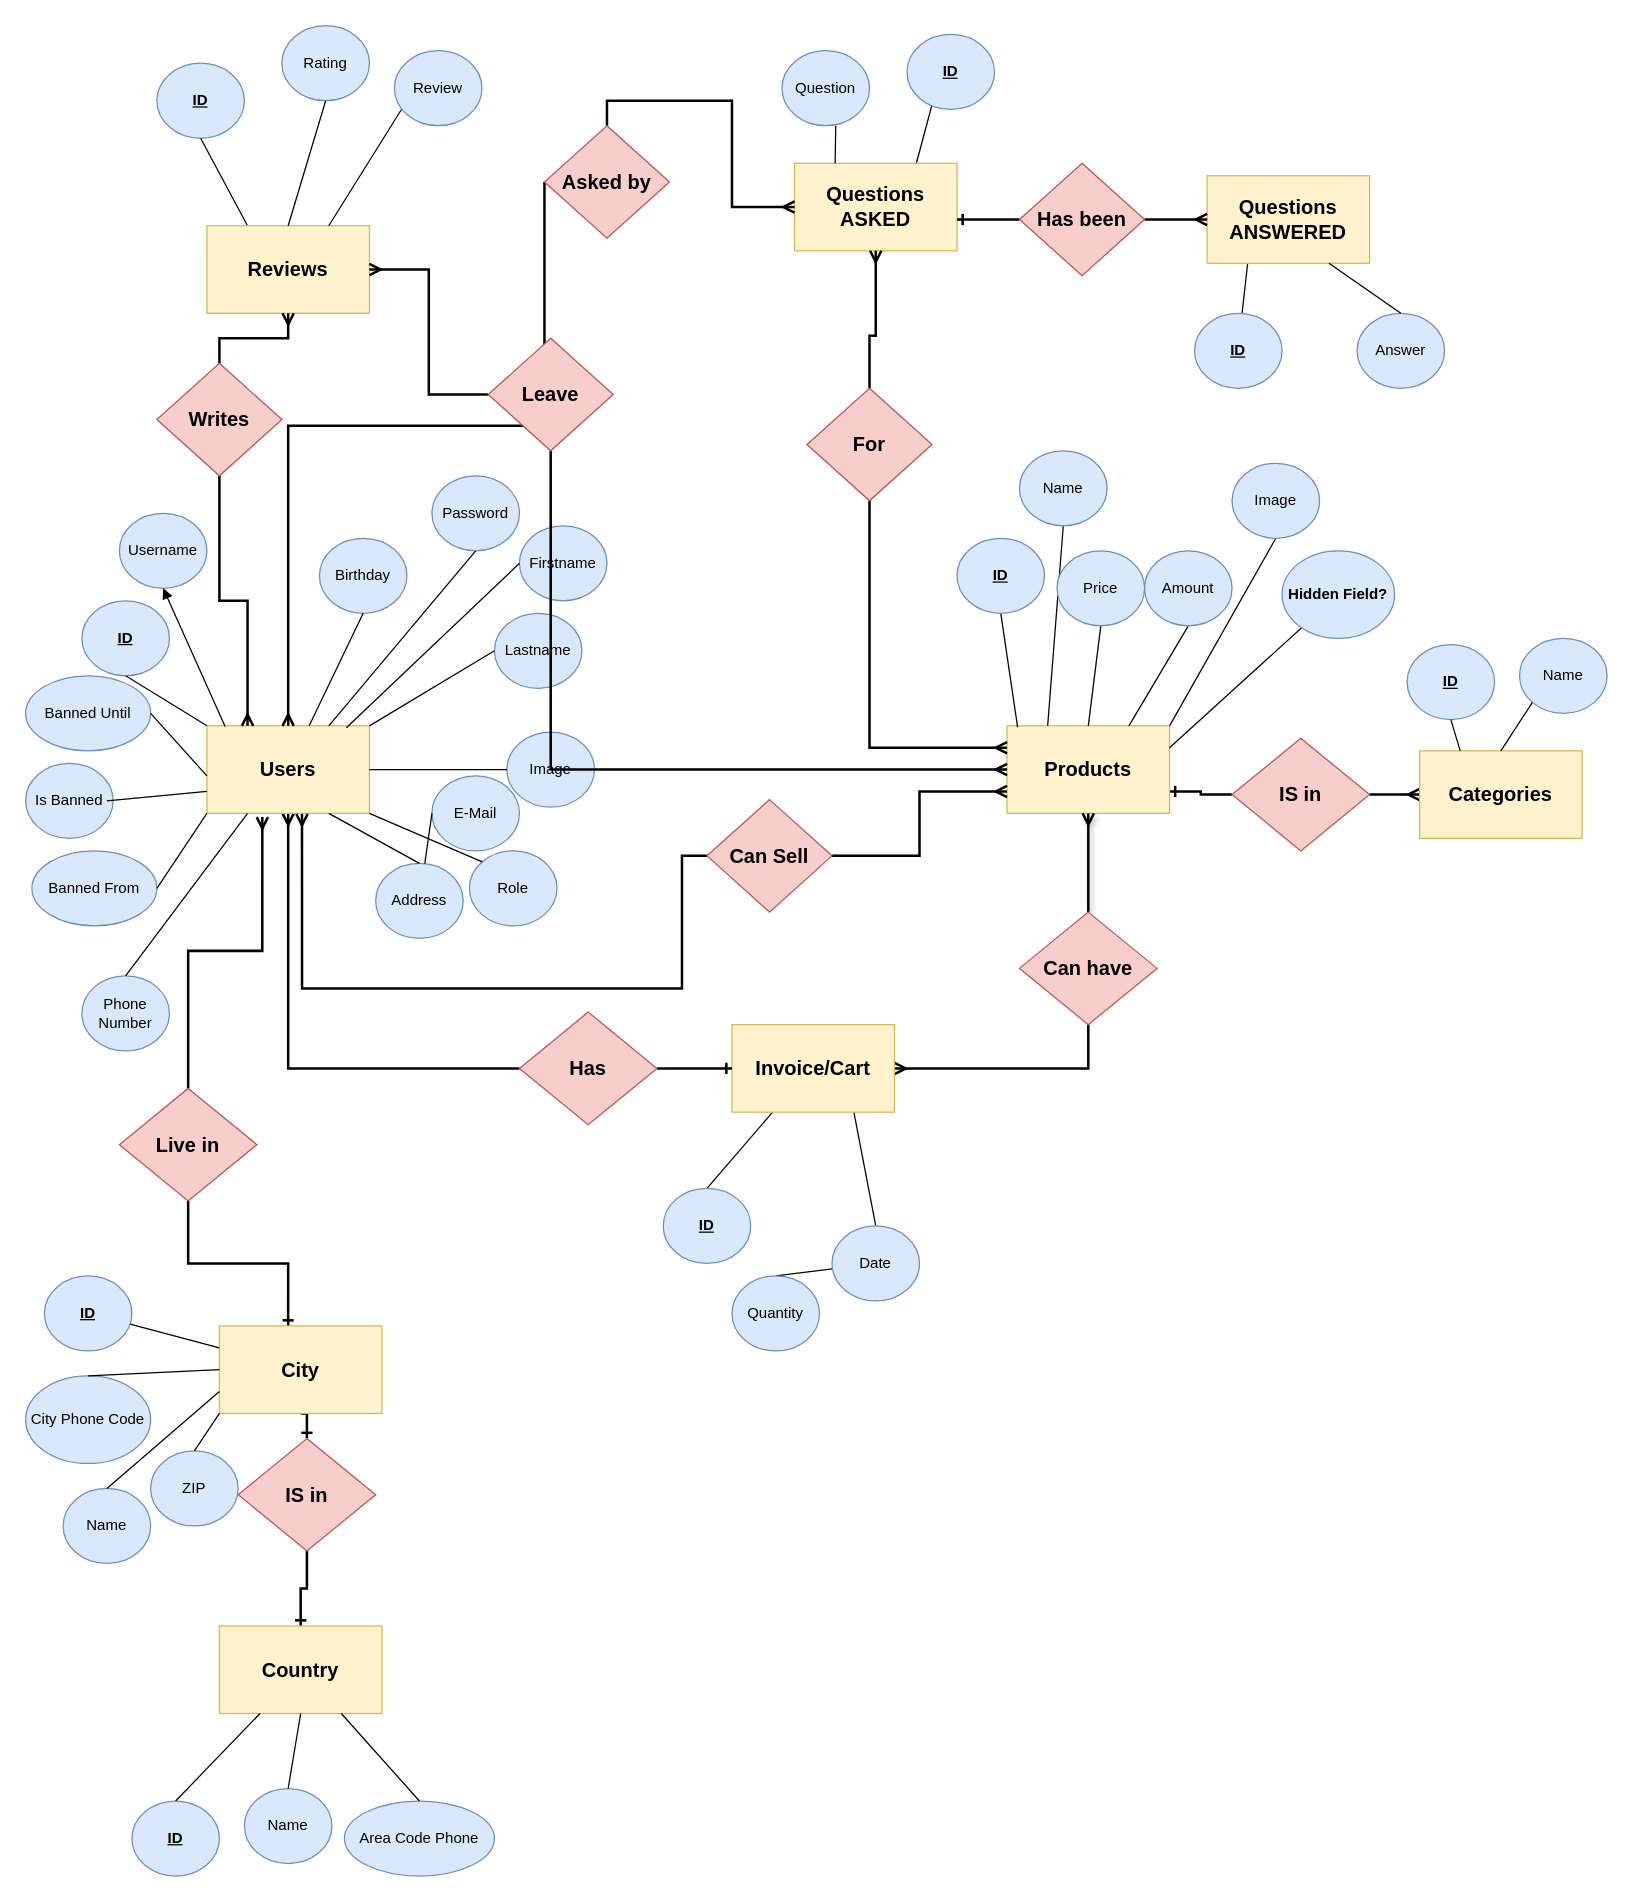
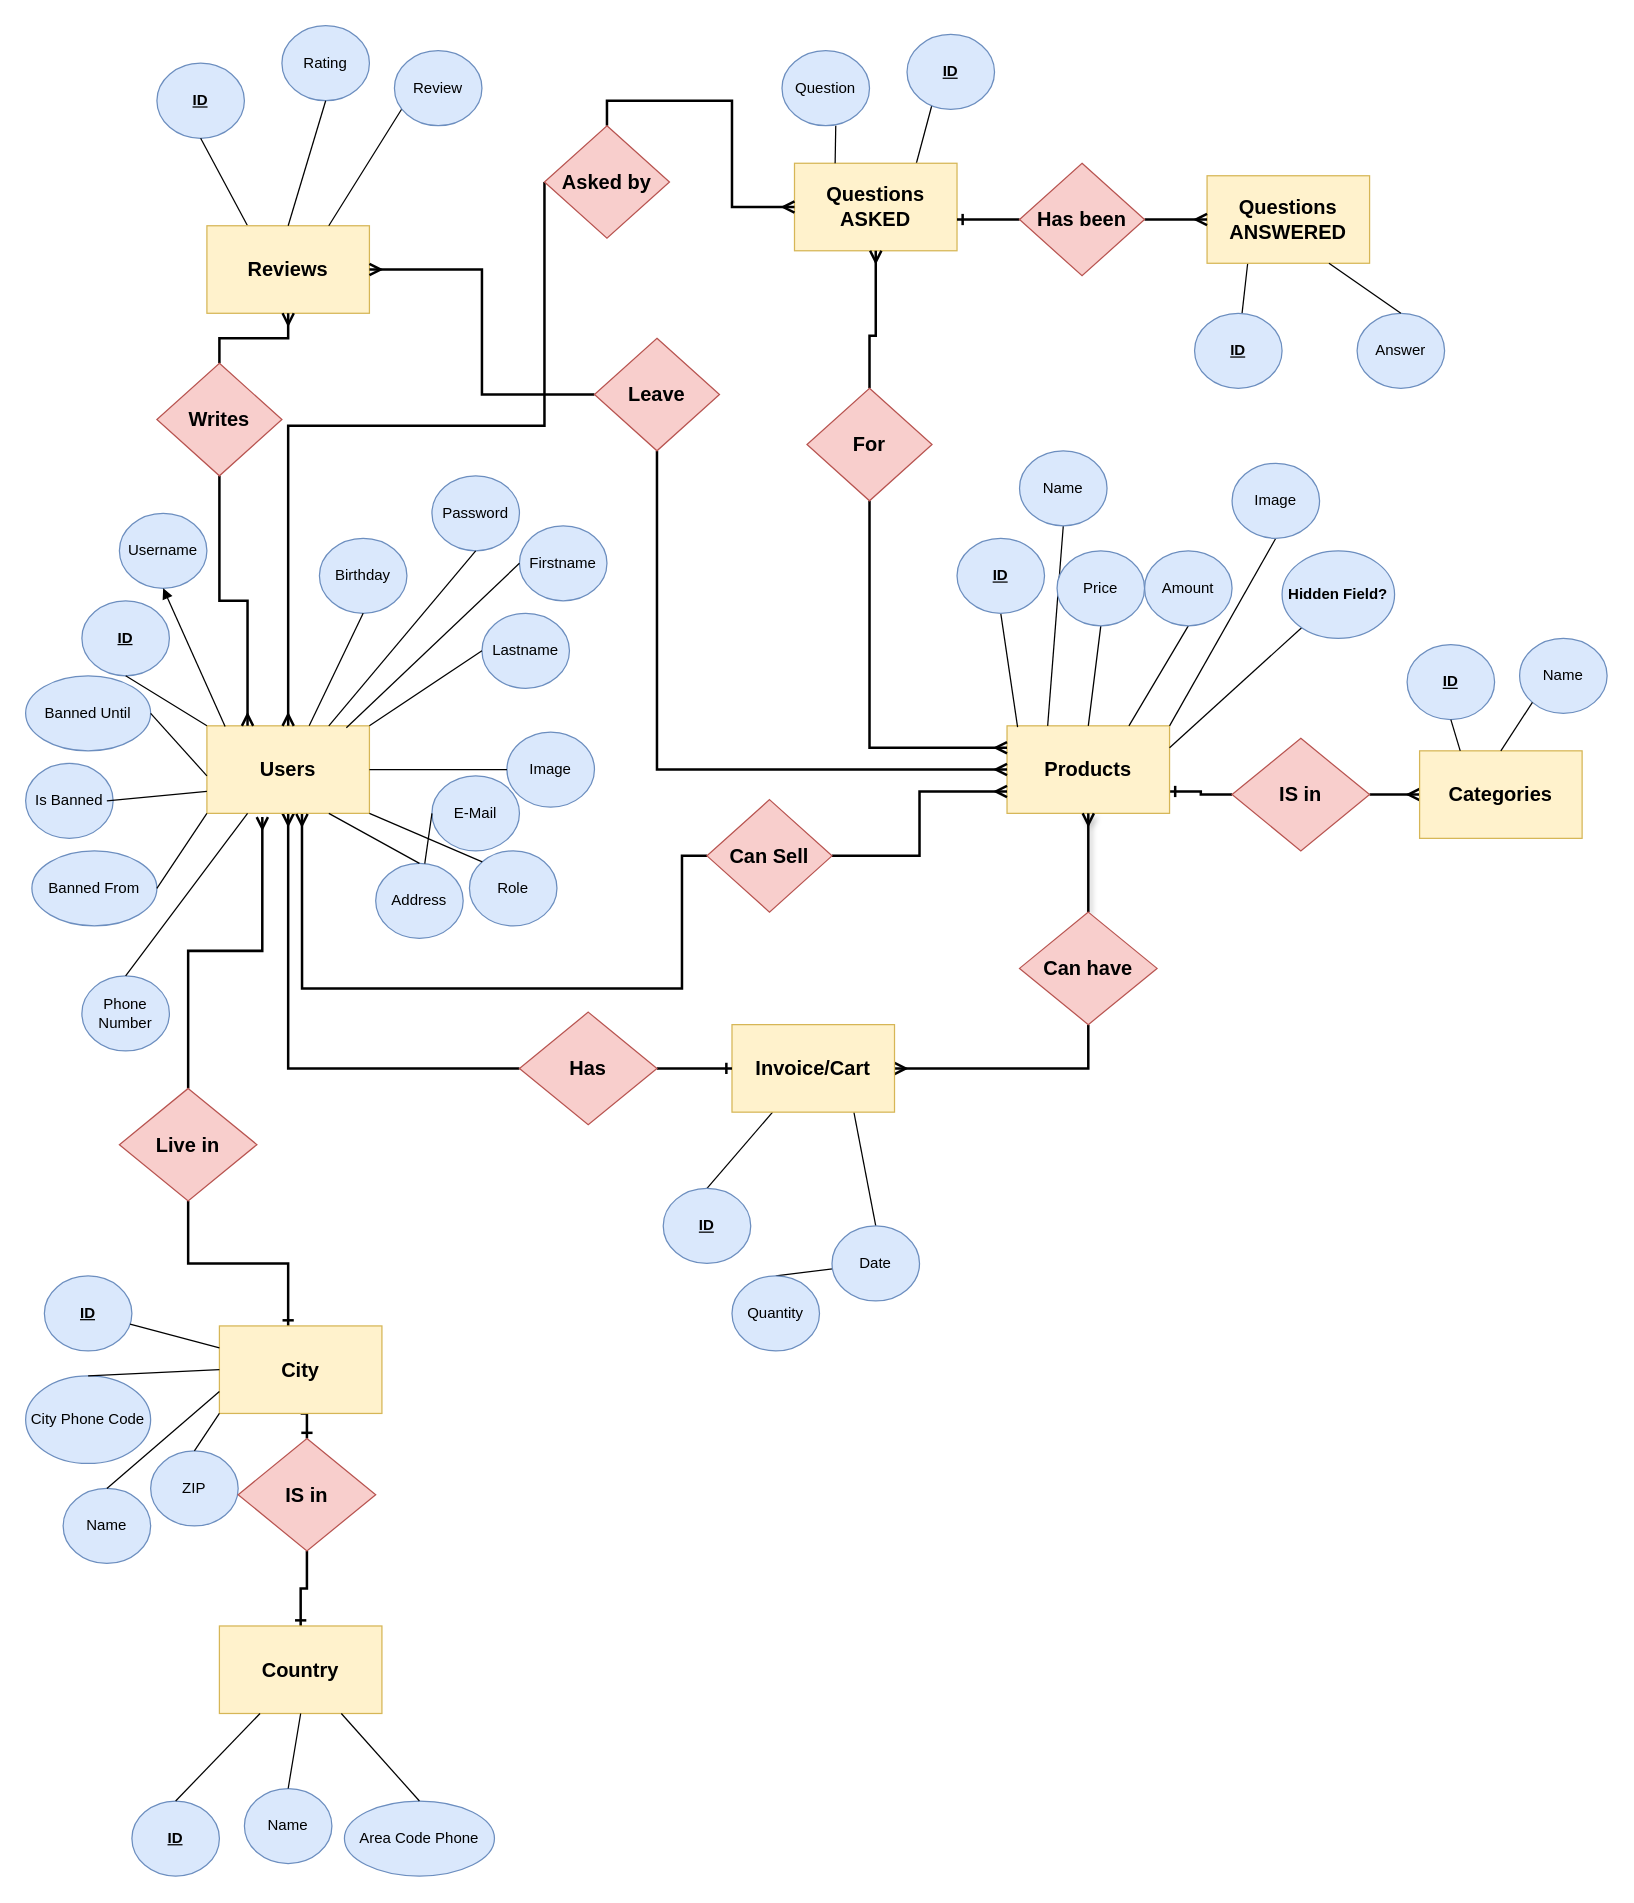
node "Leave": moved (551, 394) -> (657, 394)
node "Lastname": moved (538, 651) -> (526, 651)
